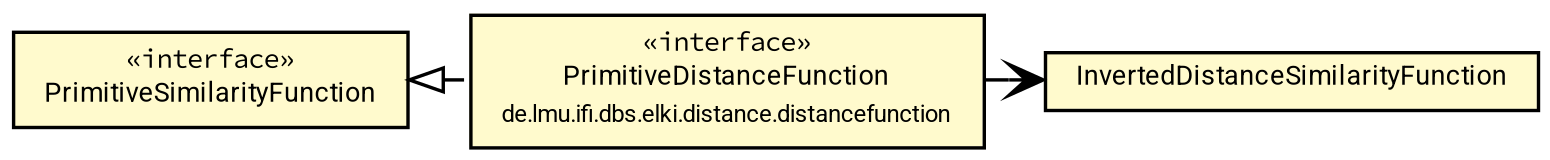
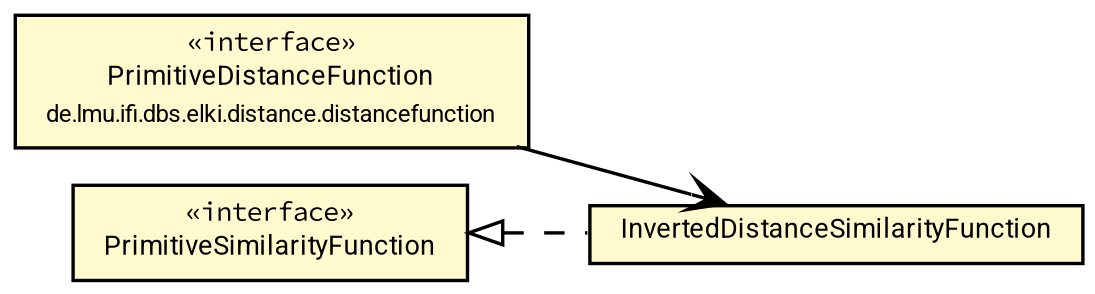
edge "PrimitiveDistanceFunction" -> "PrimitiveSimilarityFunction": now "InvertedDistanceSimilarityFunction" -> "PrimitiveSimilarityFunction"
